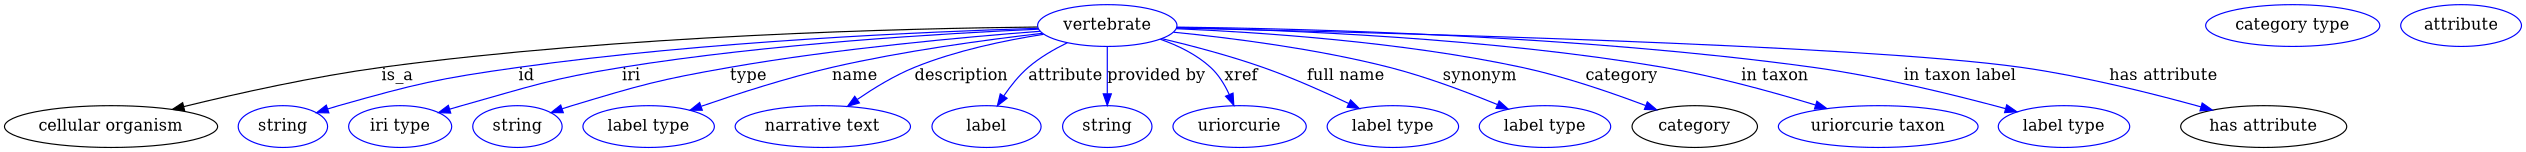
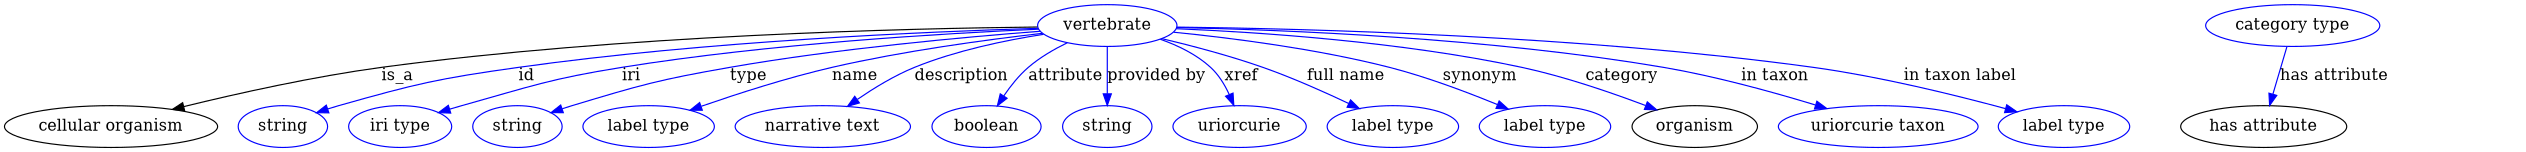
node "attribute": removed
edge "vertebrate" -> "has attribute": now "category type" -> "has attribute"
node "label": label "label" -> "boolean"
node "category": label "category" -> "organism"
